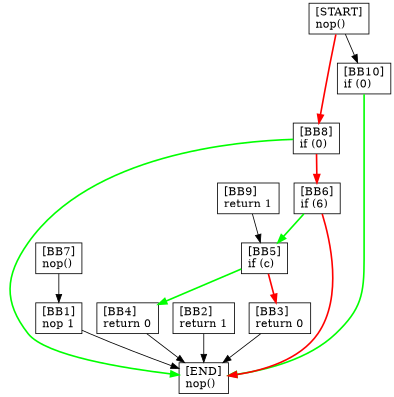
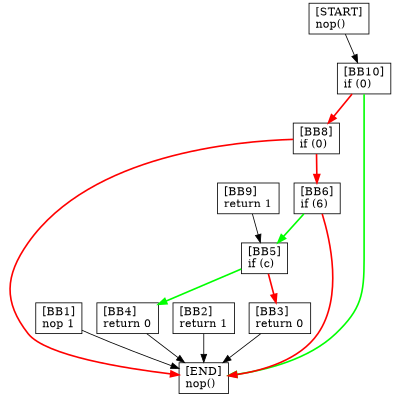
edge "[START] nop()" -> "[BB8] if (0)": now "[BB10] if (0)" -> "[BB8] if (0)"
edge "[BB8] if (0)" -> "[END] nop()": color green -> red
node "[BB7] nop()": removed
